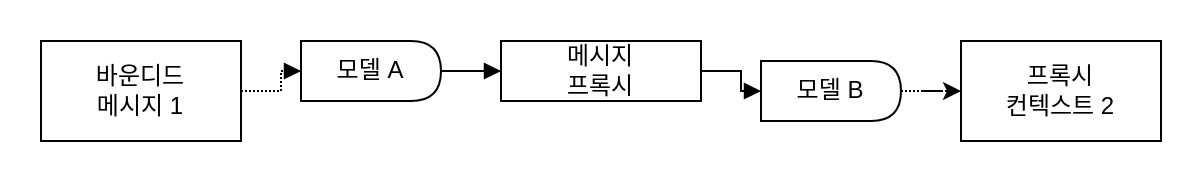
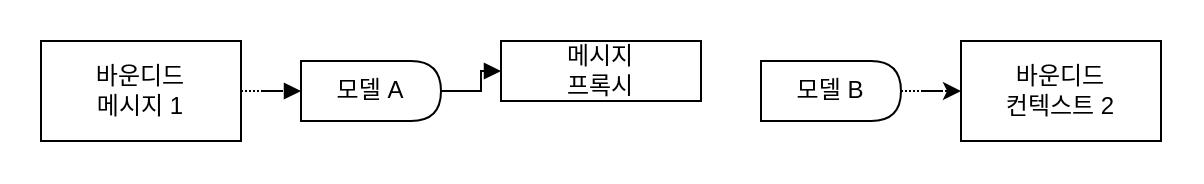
node "모델 A": moved (371, 71) -> (371, 91)
edge "메시지 프록시" -> "모델 B": removed
node "프록시 컨텍스트 2": label "프록시 컨텍스트 2" -> "바운디드 컨텍스트 2"
